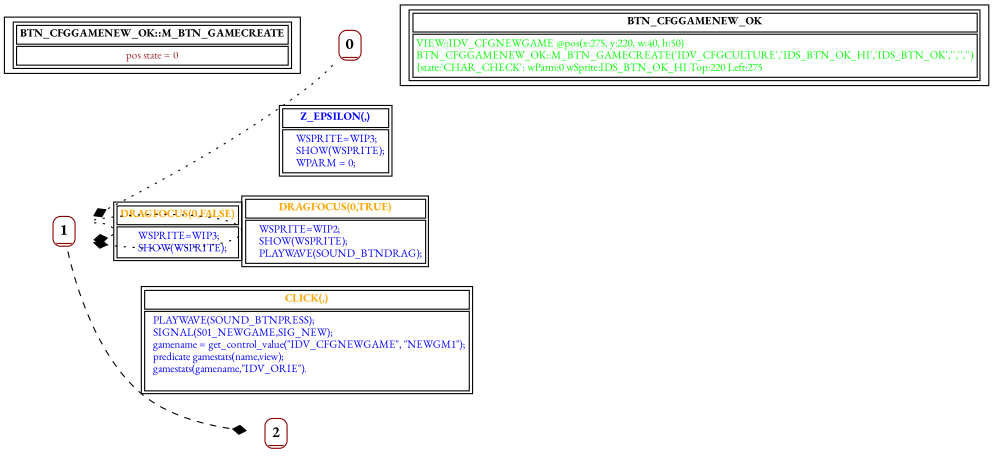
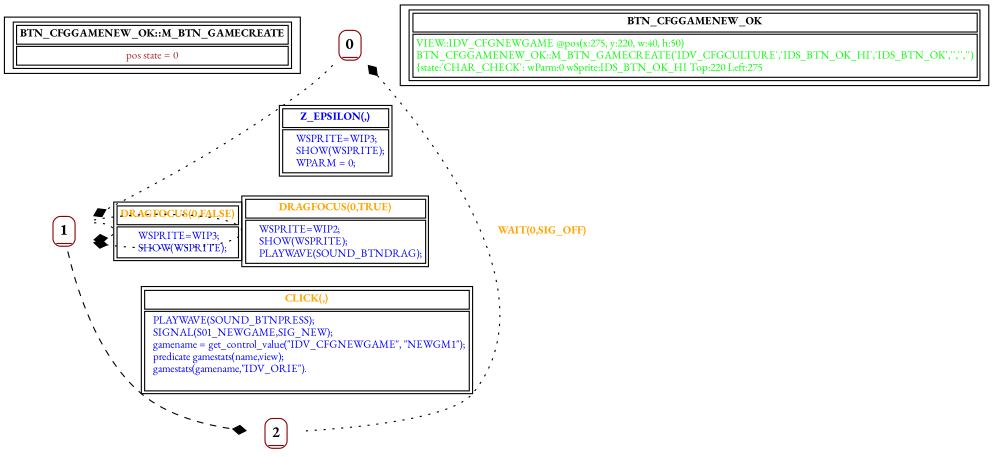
edge "2" -> "0": added, label "WAIT(0,SIG_OFF)"
